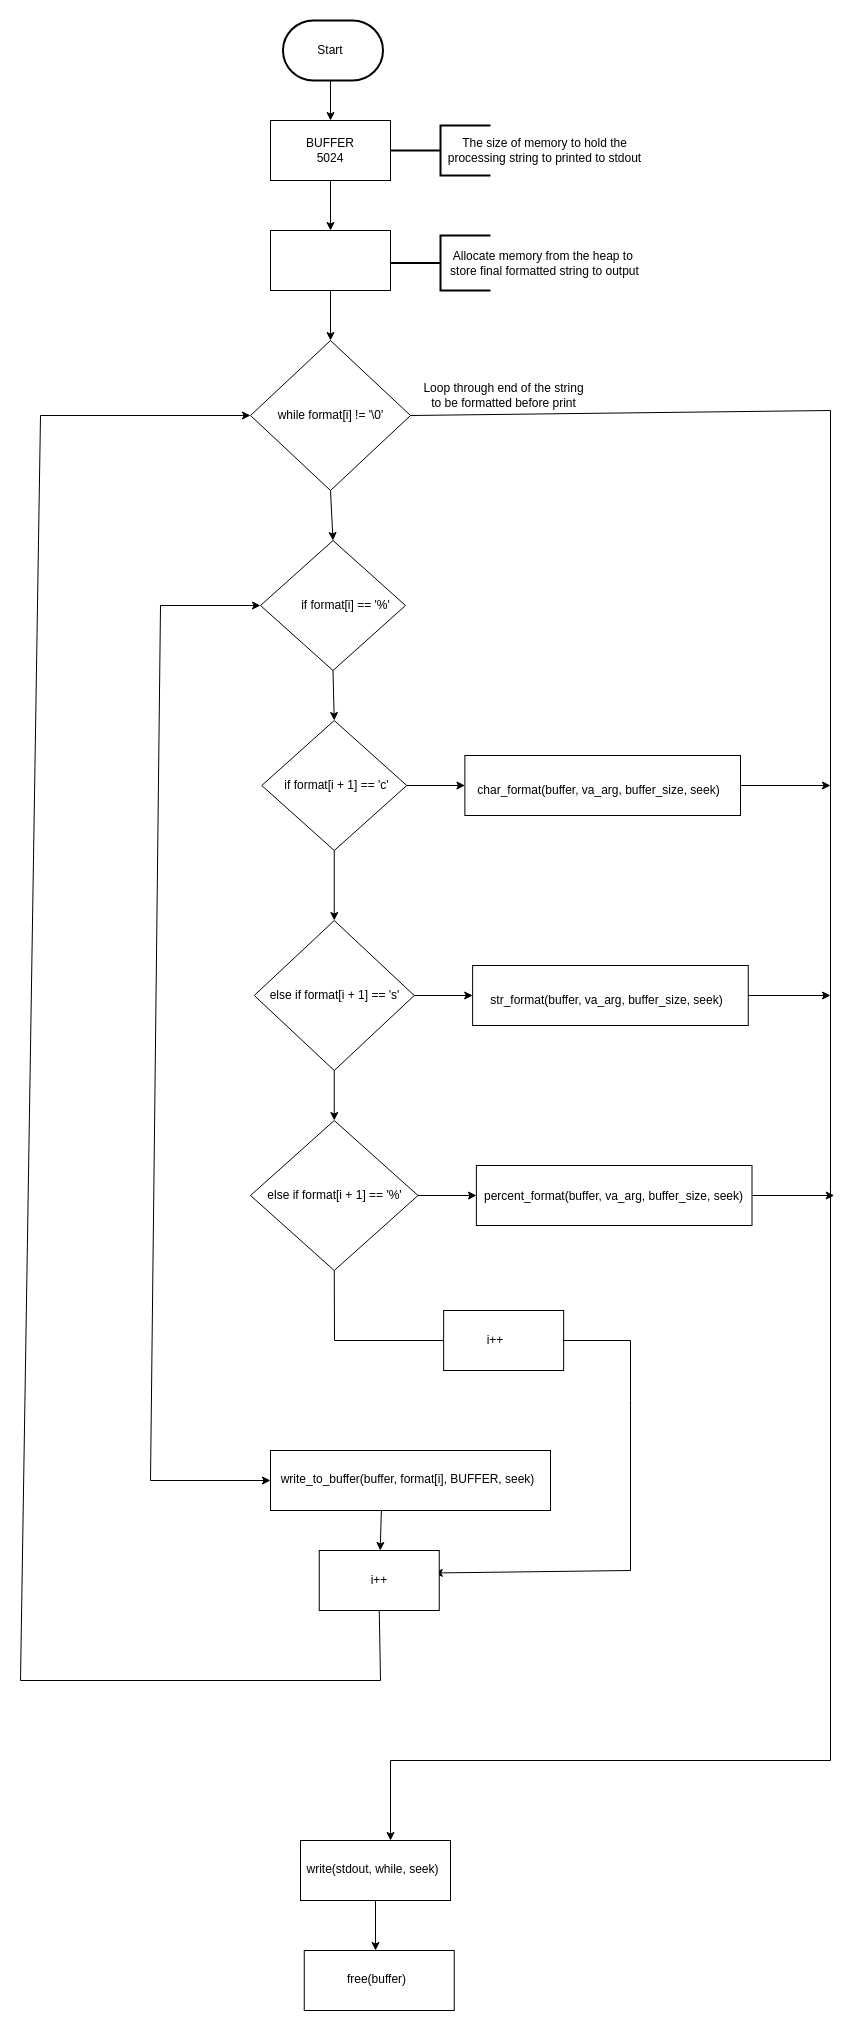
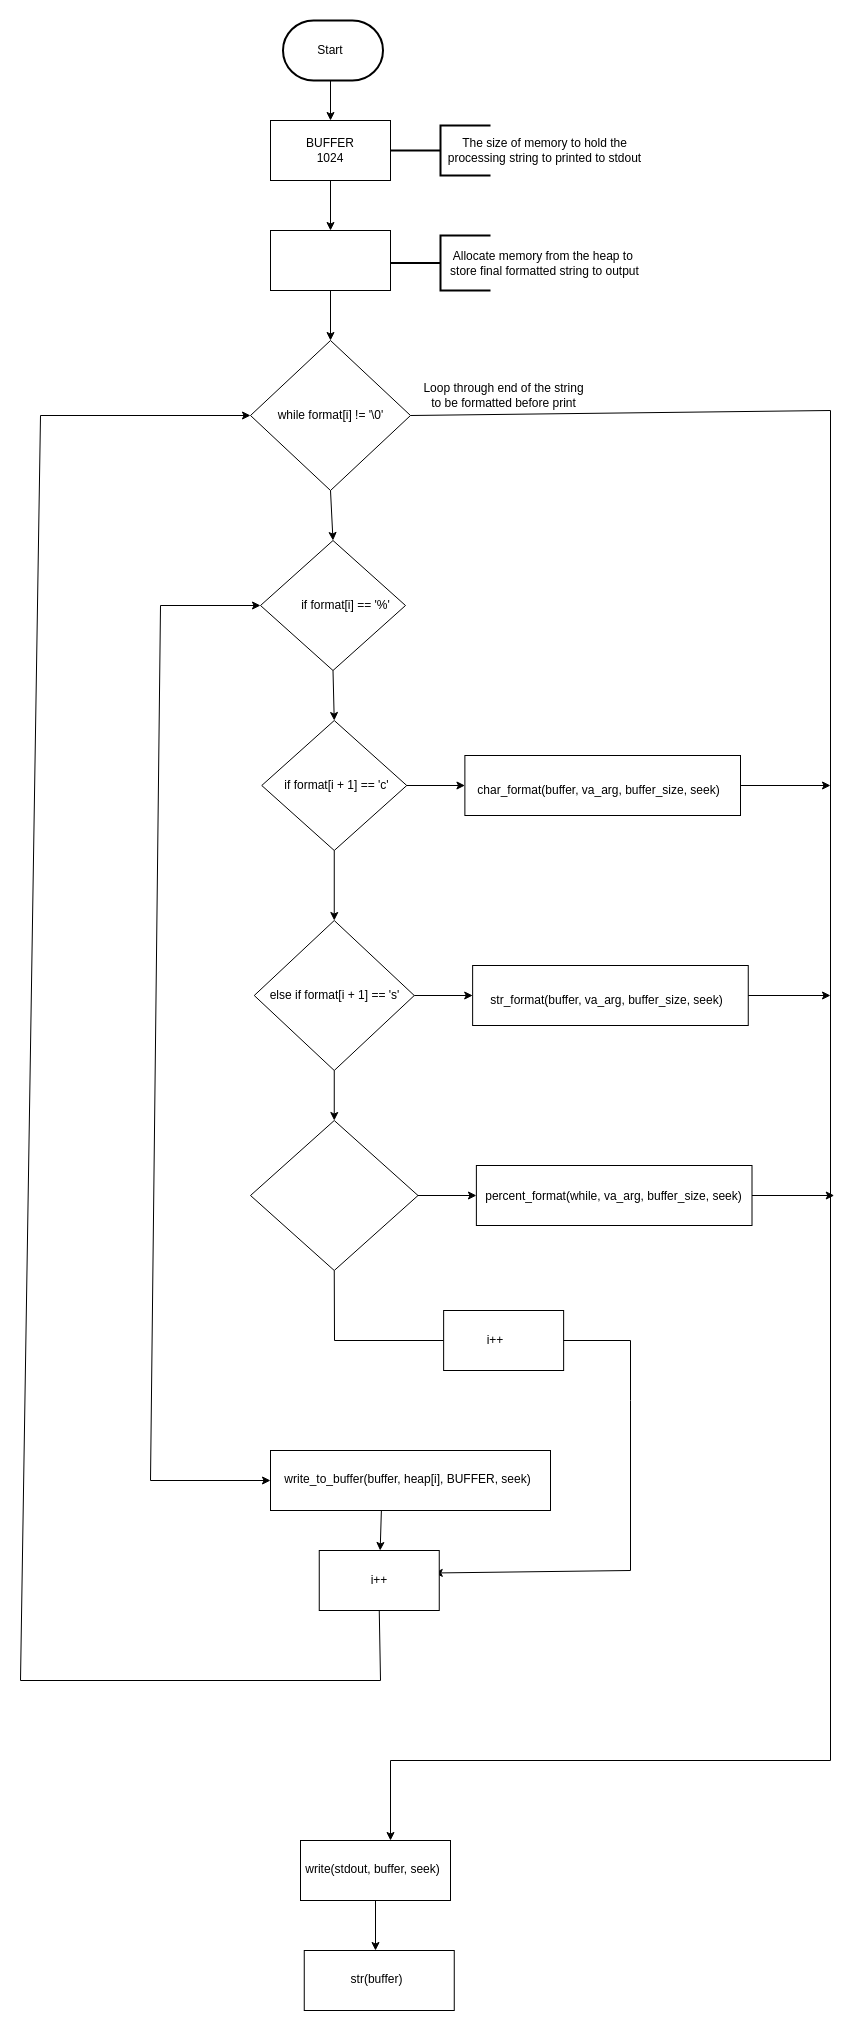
node "BUFFER 5024": label "BUFFER 5024" -> "BUFFER 1024"
node "else if format[i + 1] == '%'": removed
node "percent_format(buffer, va_arg, buffer_size, seek)": label "percent_format(buffer, va_arg, buffer_size, seek)" -> "percent_format(while, va_arg, buffer_size, seek)"
node "write_to_buffer(buffer, format[i], BUFFER, seek)": label "write_to_buffer(buffer, format[i], BUFFER, seek)" -> "write_to_buffer(buffer, heap[i], BUFFER, seek)"
node "write(stdout, while, seek)": label "write(stdout, while, seek)" -> "write(stdout, buffer, seek)"
node "free(buffer)": label "free(buffer)" -> "str(buffer)"
